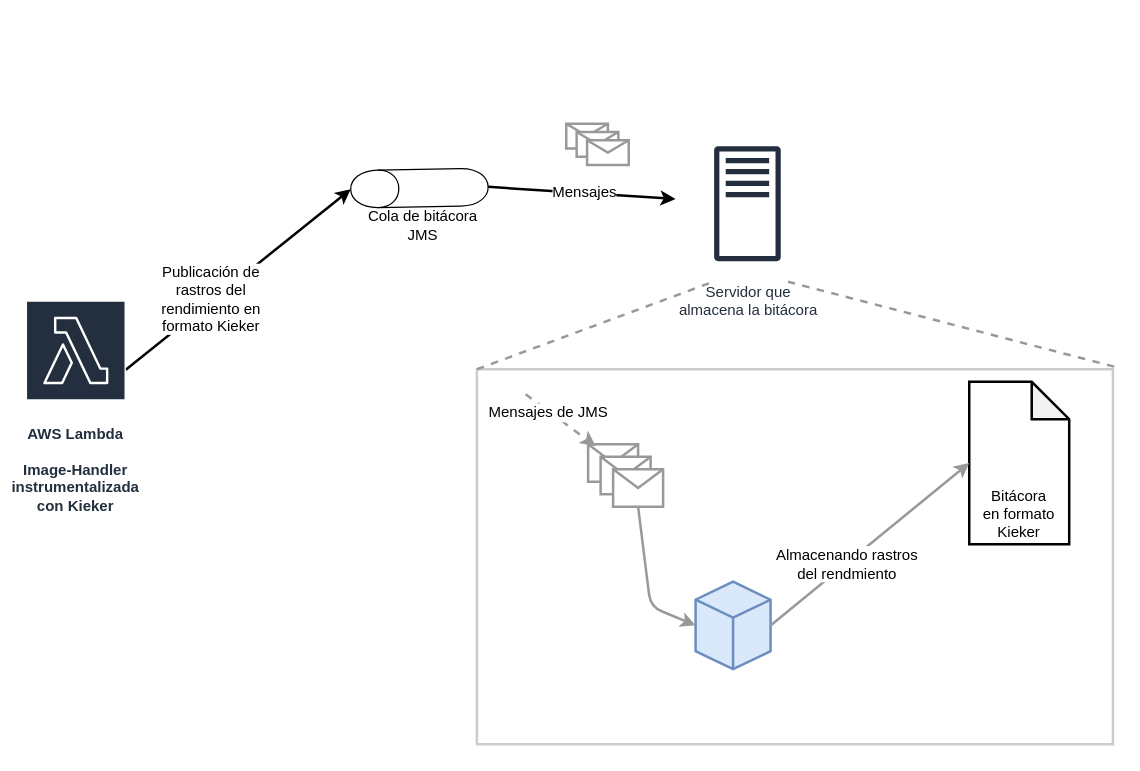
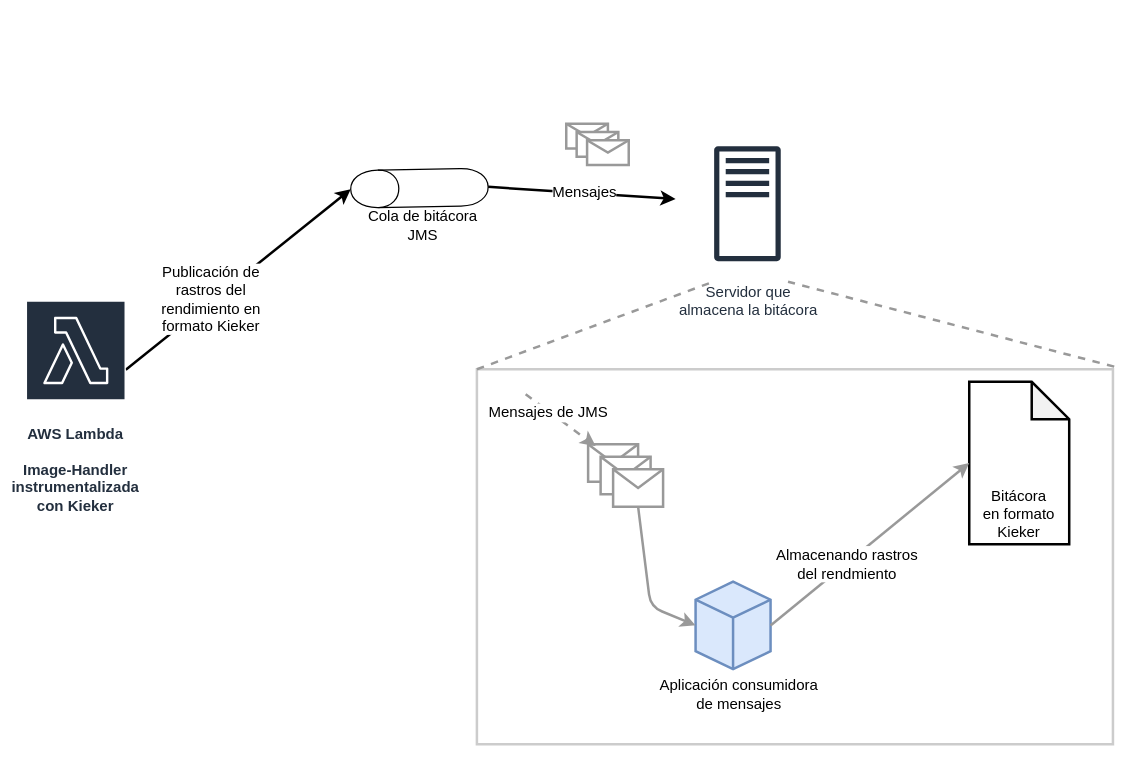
node "Aplicación consumidora de mensajes": added
